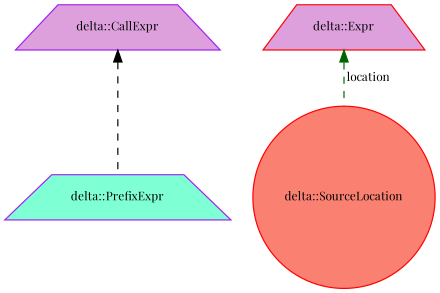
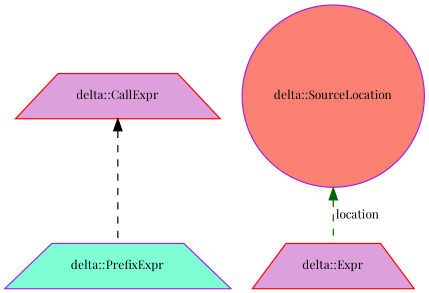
node "delta::CallExpr": color purple -> red
edge "delta::SourceLocation" -> "delta::Expr": reversed
node "delta::SourceLocation": color red -> purple
